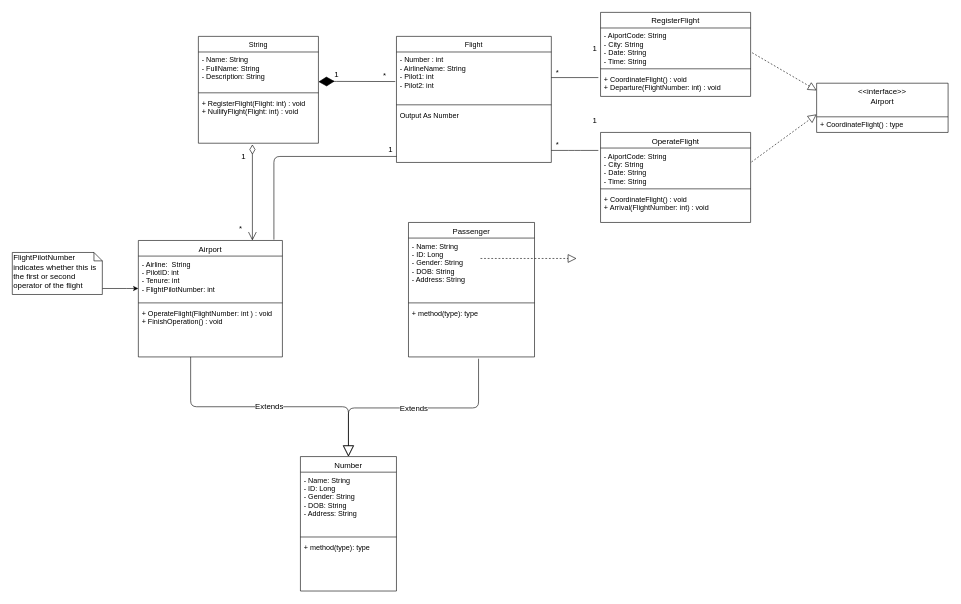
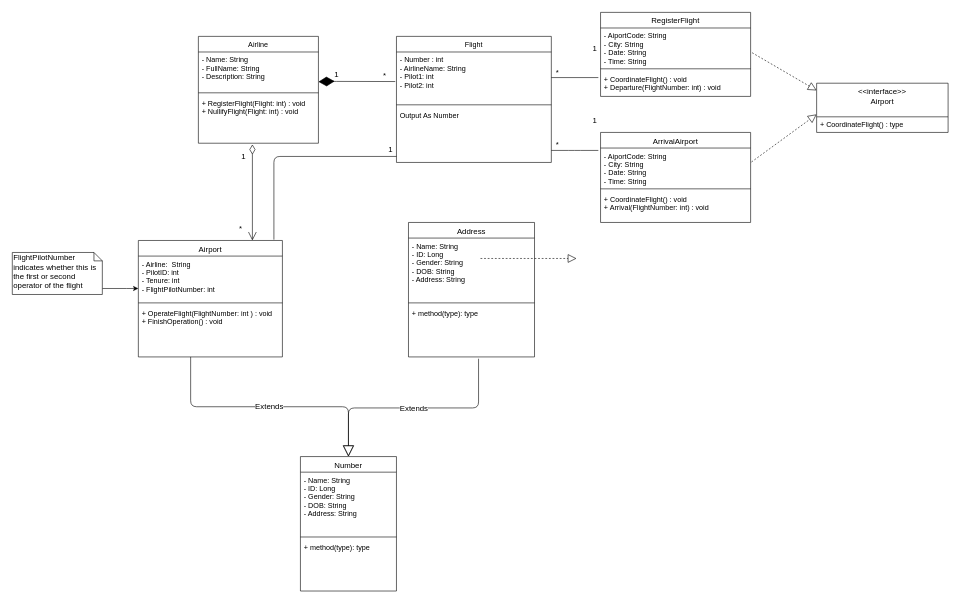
node "String": label "String" -> "Airline"
node "OperateFlight": label "OperateFlight" -> "ArrivalAirport"
node "Passenger": label "Passenger" -> "Address"
